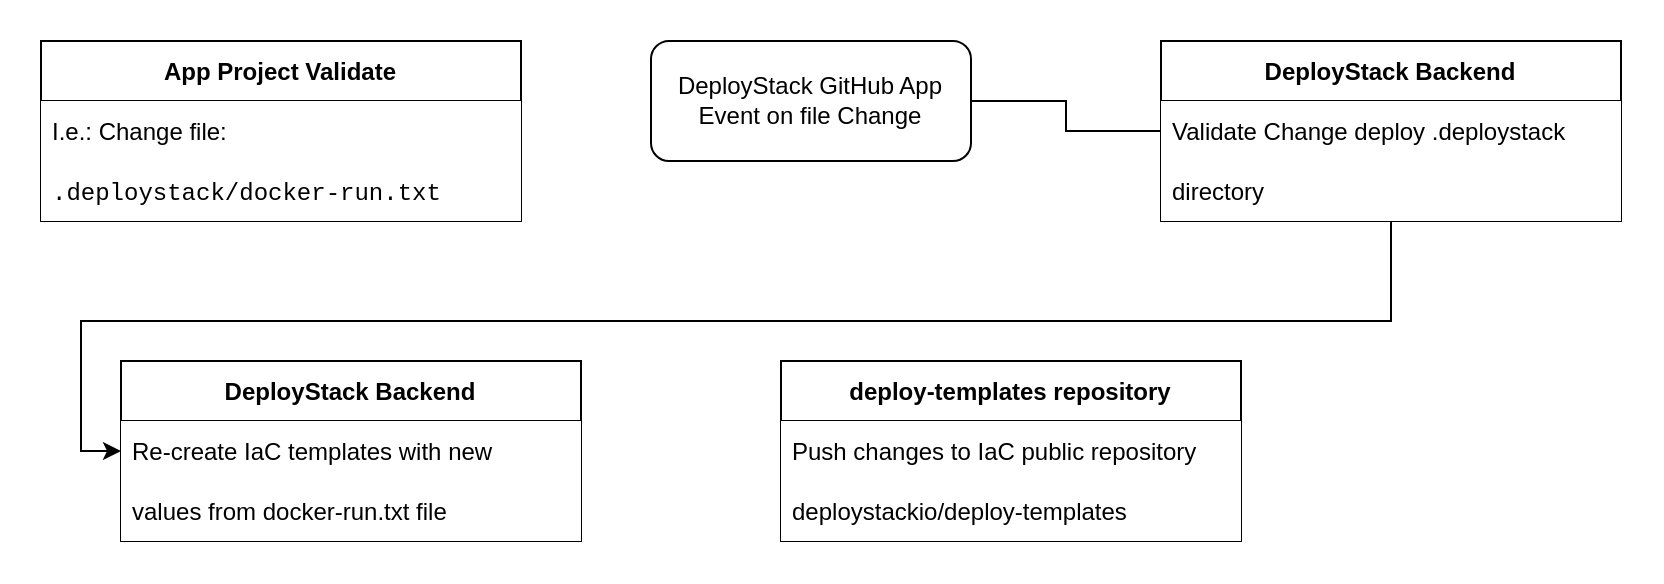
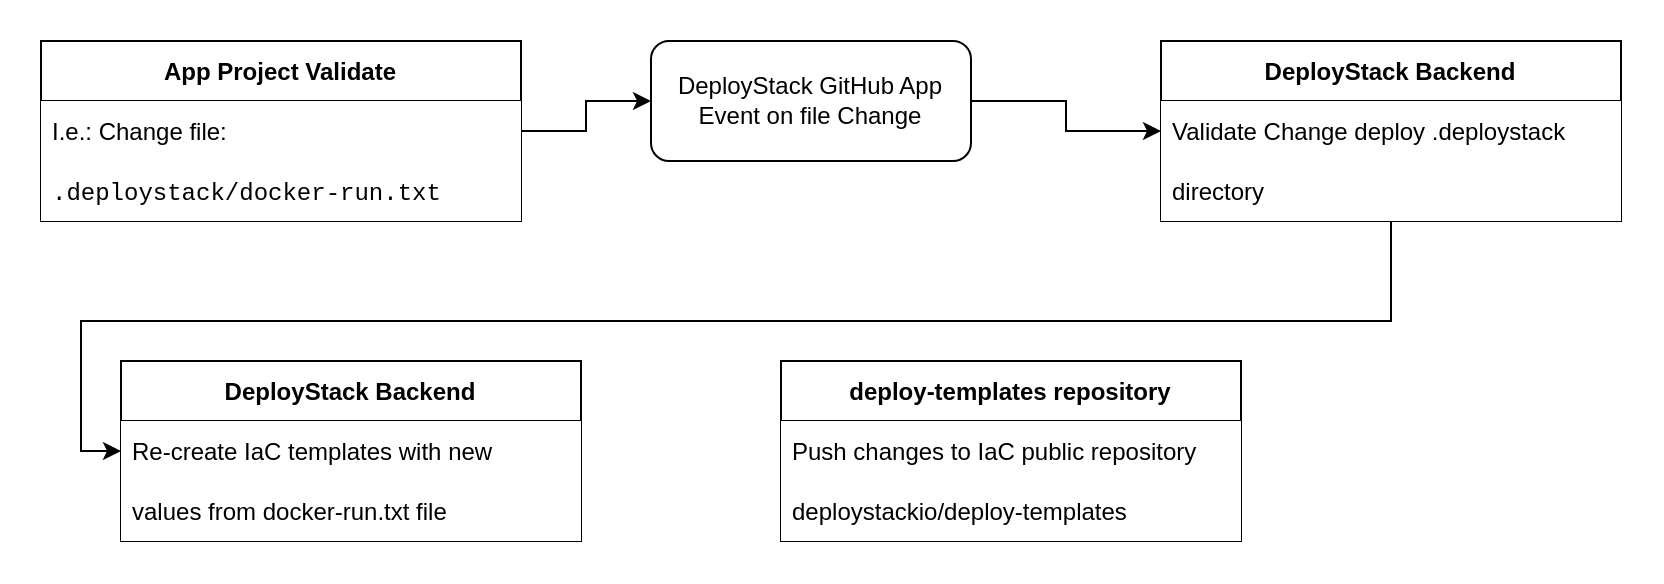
edge "I.e.: Change file:" -> "DeployStack GitHub App Event on file Change": added
edge "DeployStack GitHub App Event on file Change" -- "Validate Change deploy .deploystack": arrowhead none -> classic
